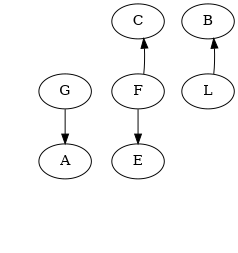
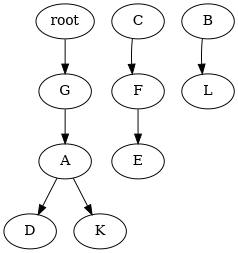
node "root": added
edge "F" -> "C": reversed
edge "L" -> "B": reversed
node "D": added
node "K": added
